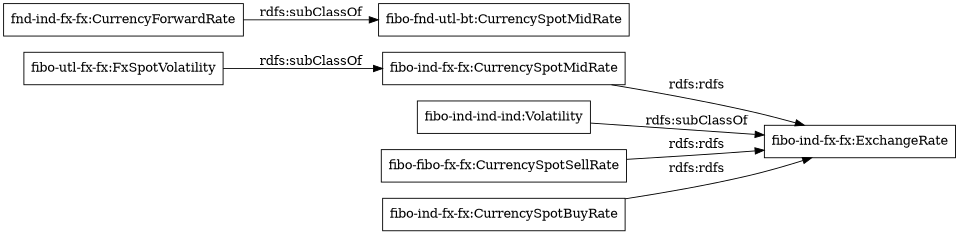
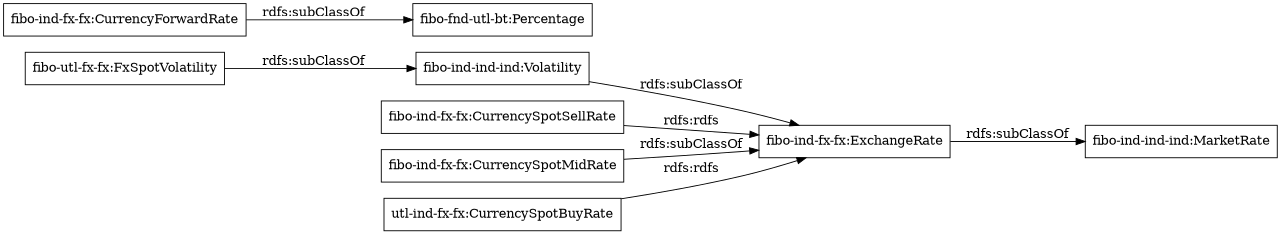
node "fnd-ind-fx-fx:CurrencyForwardRate": label "fnd-ind-fx-fx:CurrencyForwardRate" -> "fibo-ind-fx-fx:CurrencyForwardRate"
node "fibo-fnd-utl-bt:CurrencySpotMidRate": label "fibo-fnd-utl-bt:CurrencySpotMidRate" -> "fibo-fnd-utl-bt:Percentage"
edge "fibo-utl-fx-fx:FxSpotVolatility" -> "fibo-ind-fx-fx:CurrencySpotMidRate": now "fibo-utl-fx-fx:FxSpotVolatility" -> "fibo-ind-ind-ind:Volatility"
edge "fibo-ind-fx-fx:CurrencySpotMidRate" -> "fibo-ind-fx-fx:ExchangeRate": label "rdfs:rdfs" -> "rdfs:subClassOf"
node "fibo-ind-ind-ind:MarketRate": added
node "fibo-fibo-fx-fx:CurrencySpotSellRate": label "fibo-fibo-fx-fx:CurrencySpotSellRate" -> "fibo-ind-fx-fx:CurrencySpotSellRate"
node "fibo-ind-fx-fx:CurrencySpotBuyRate": label "fibo-ind-fx-fx:CurrencySpotBuyRate" -> "utl-ind-fx-fx:CurrencySpotBuyRate"
